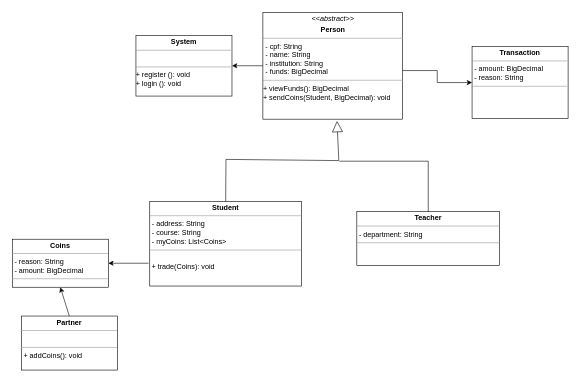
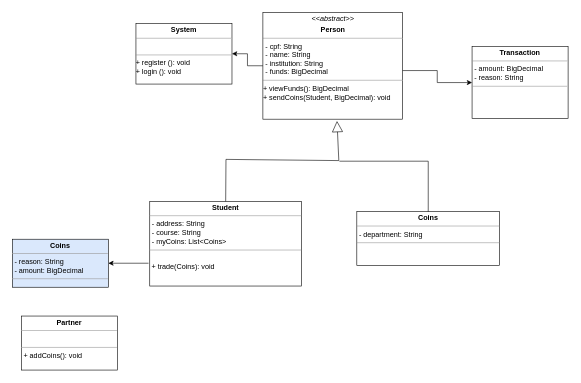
node "System + register (): void + login (): void": moved (184, 66) -> (184, 54)
node "Teacher - department: String": label "Teacher - department: String" -> "Coins - department: String"
node "Coins - reason: String - amount: BigDecimal": fillcolor #ffffff -> #dae8fc
edge "Partner + addCoins(): void" -> "Coins - reason: String - amount: BigDecimal": removed
